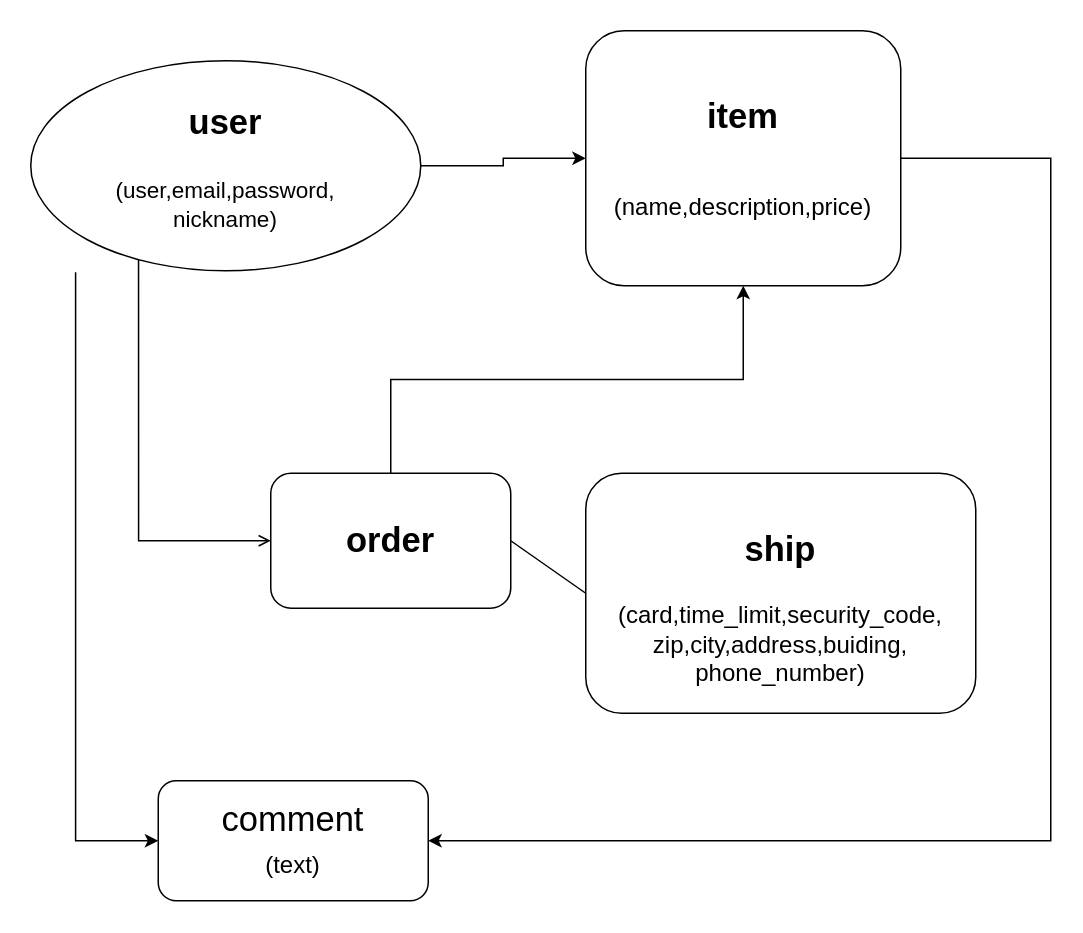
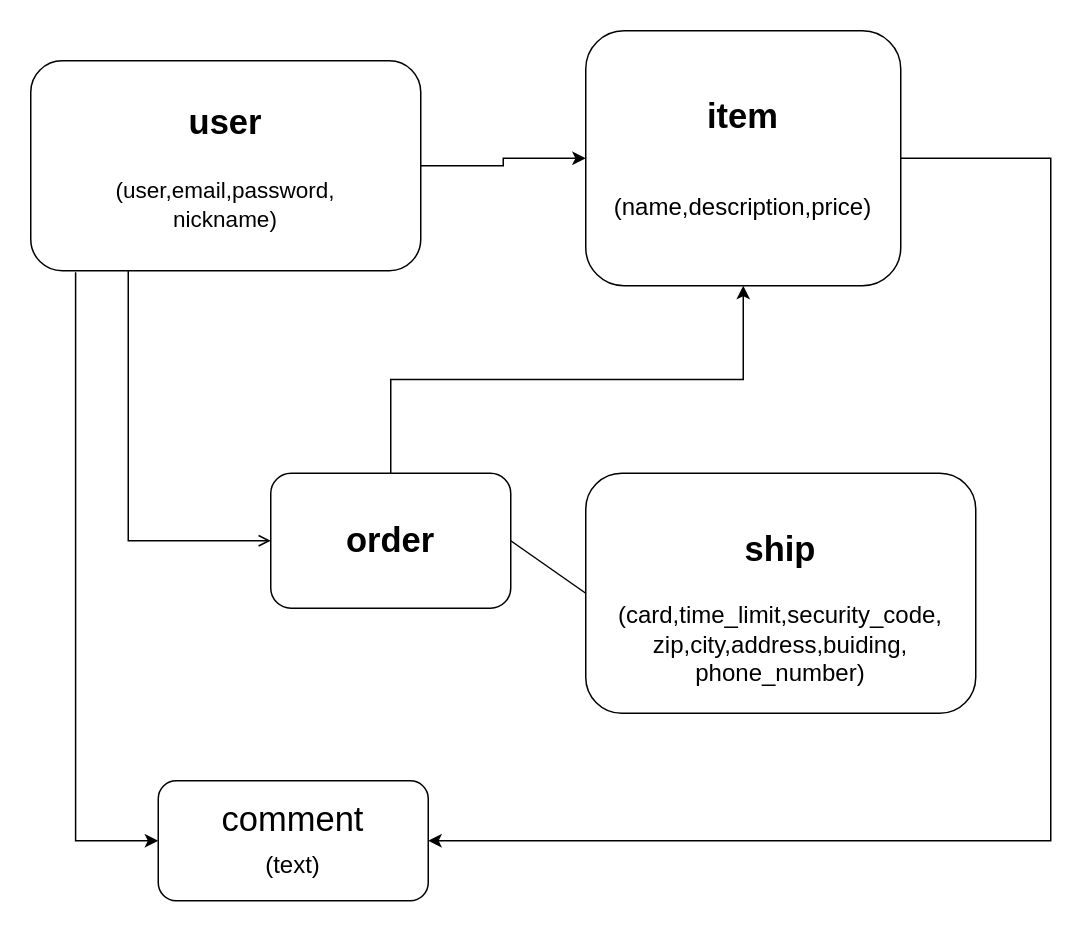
node "user(user,email,password, nickname)": shape ellipse -> rounded rectangle
